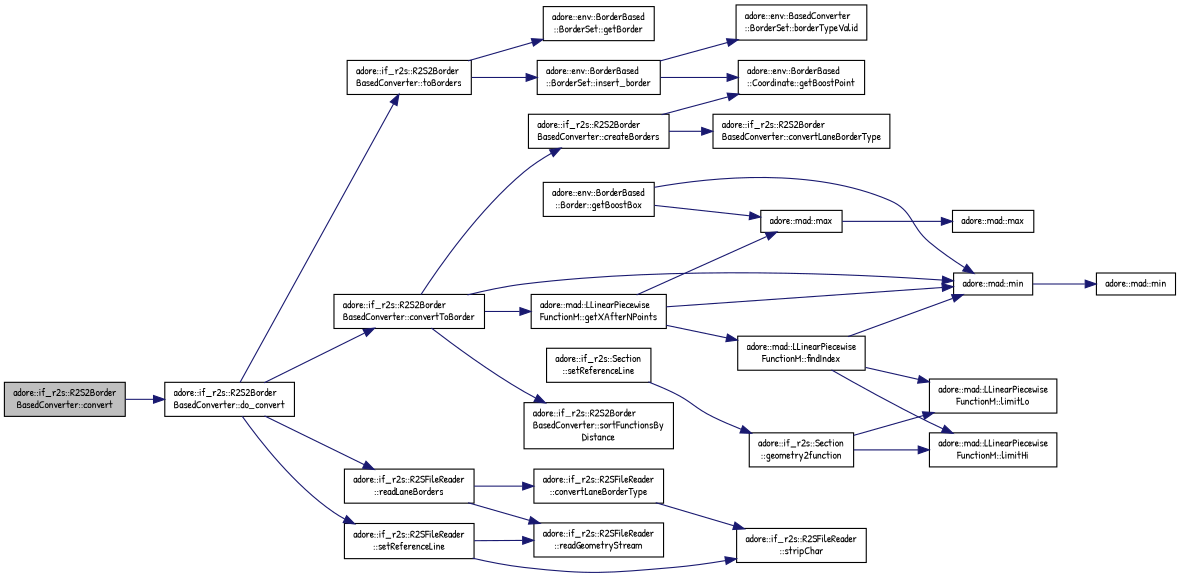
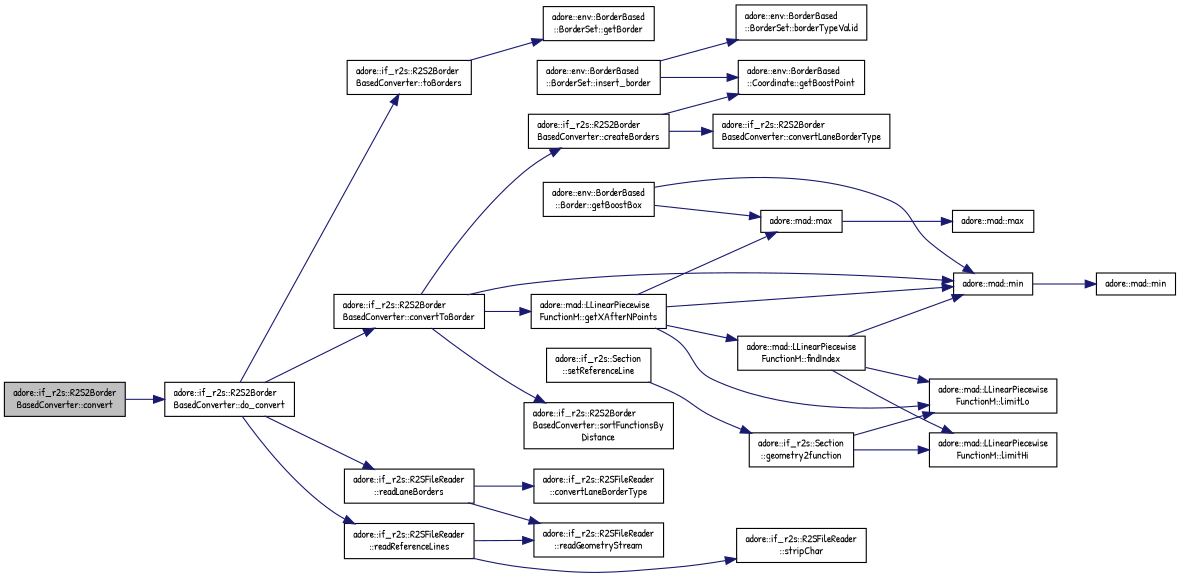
node "adore::env::BasedConverter ::BorderSet::borderTypeValid": label "adore::env::BasedConverter ::BorderSet::borderTypeValid" -> "adore::env::BorderBased ::BorderSet::borderTypeValid"
edge "adore::if_r2s::R2S2Border BasedConverter::toBorders" -> "adore::env::BorderBased ::BorderSet::insert_border": removed
edge "adore::mad::LLinearPiecewise FunctionM::getXAfterNPoints" -> "adore::mad::LLinearPiecewise FunctionM::limitLo": added
edge "adore::if_r2s::R2SFileReader ::convertLaneBorderType" -> "adore::if_r2s::R2SFileReader ::stripChar": removed
node "adore::if_r2s::R2SFileReader ::setReferenceLine": label "adore::if_r2s::R2SFileReader ::setReferenceLine" -> "adore::if_r2s::R2SFileReader ::readReferenceLines"
